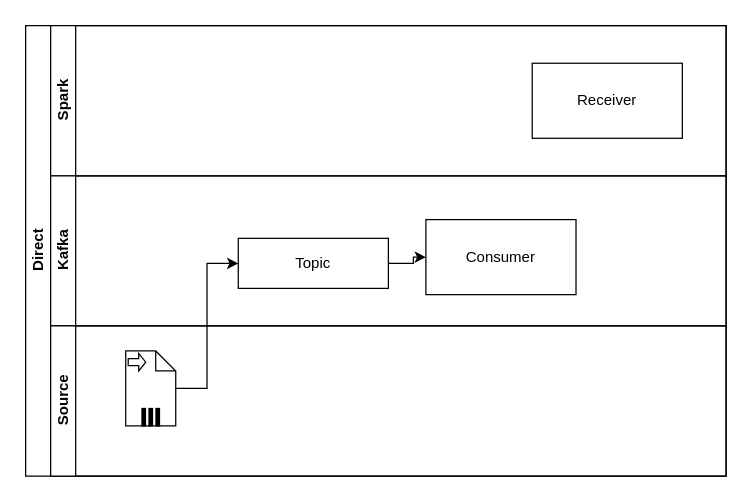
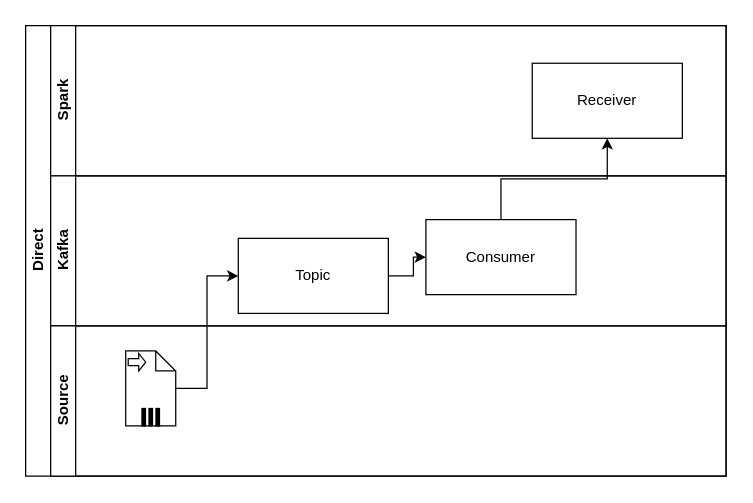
edge "Consumer" -> "Receiver": added
node "Topic": size 150x50 -> 150x75
